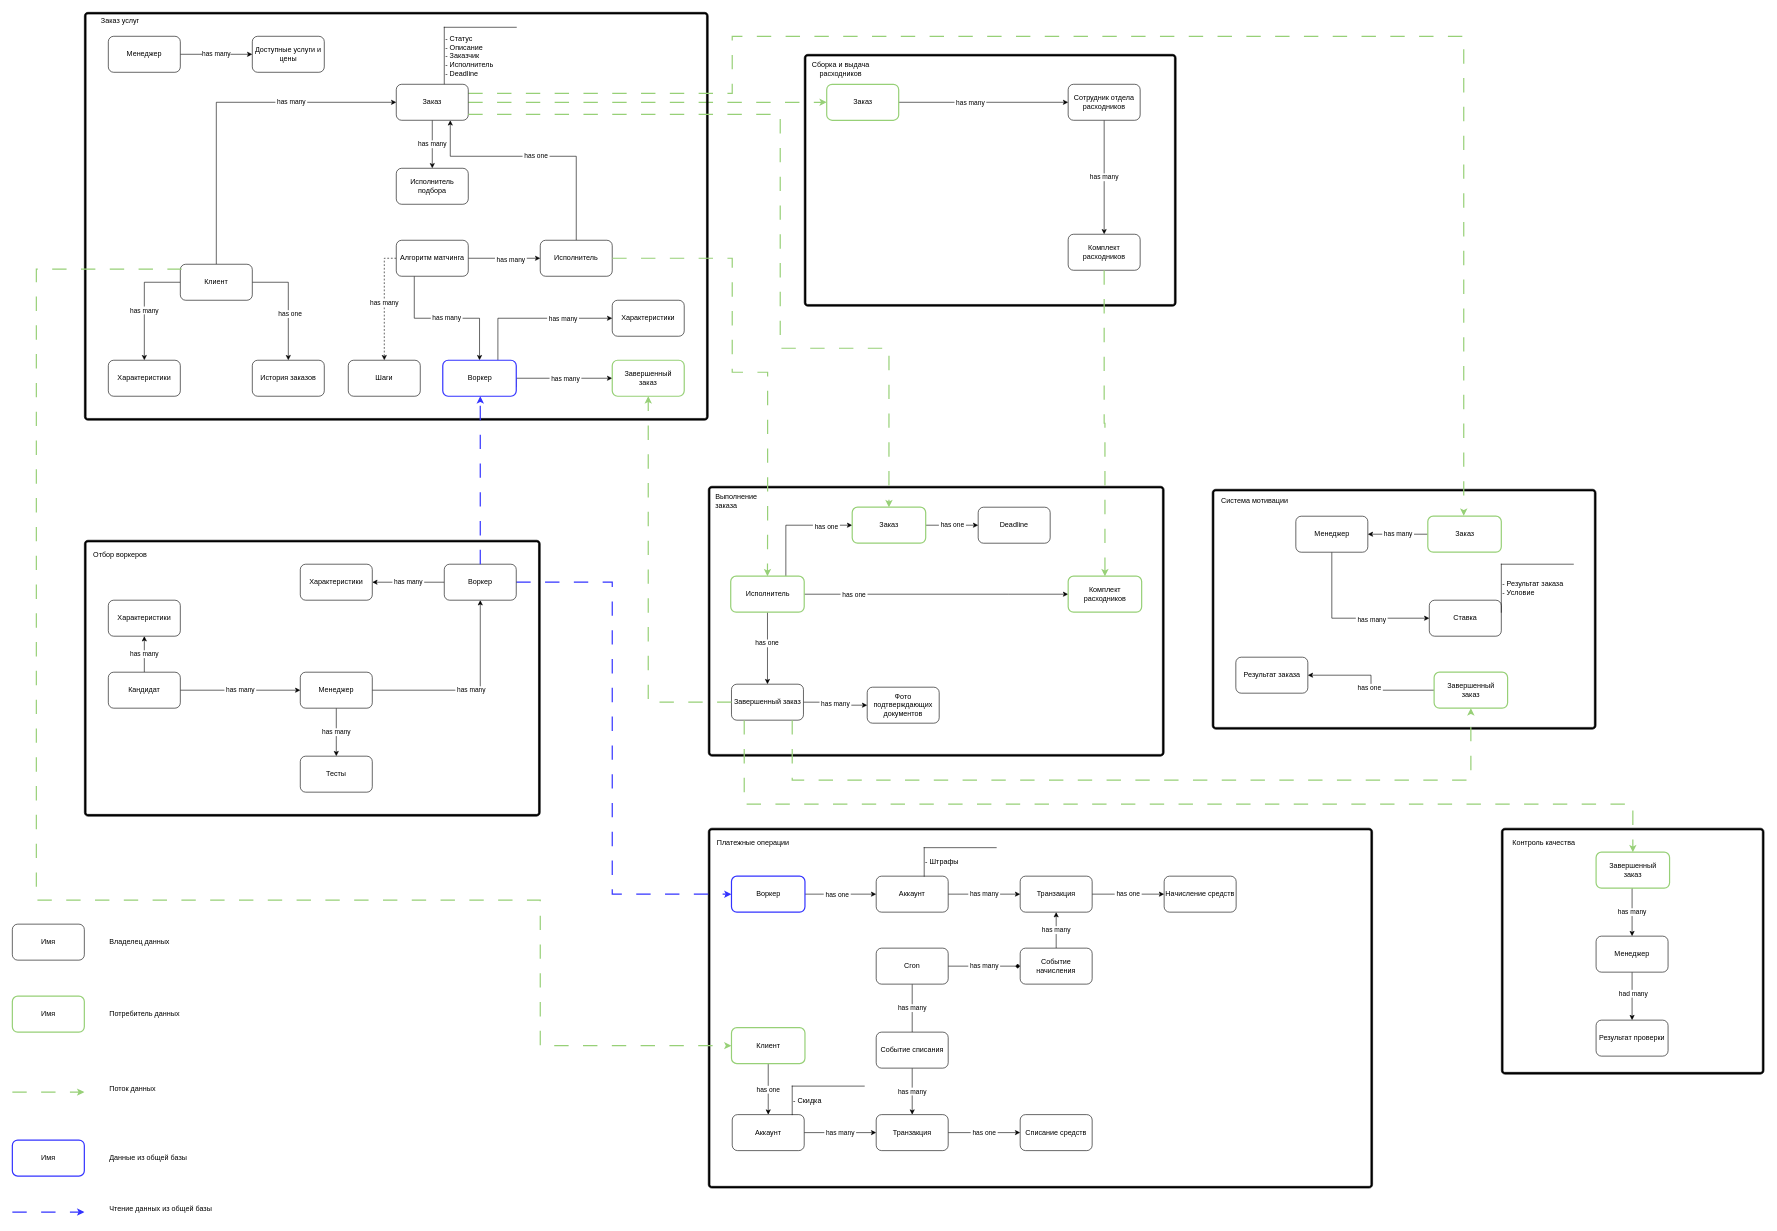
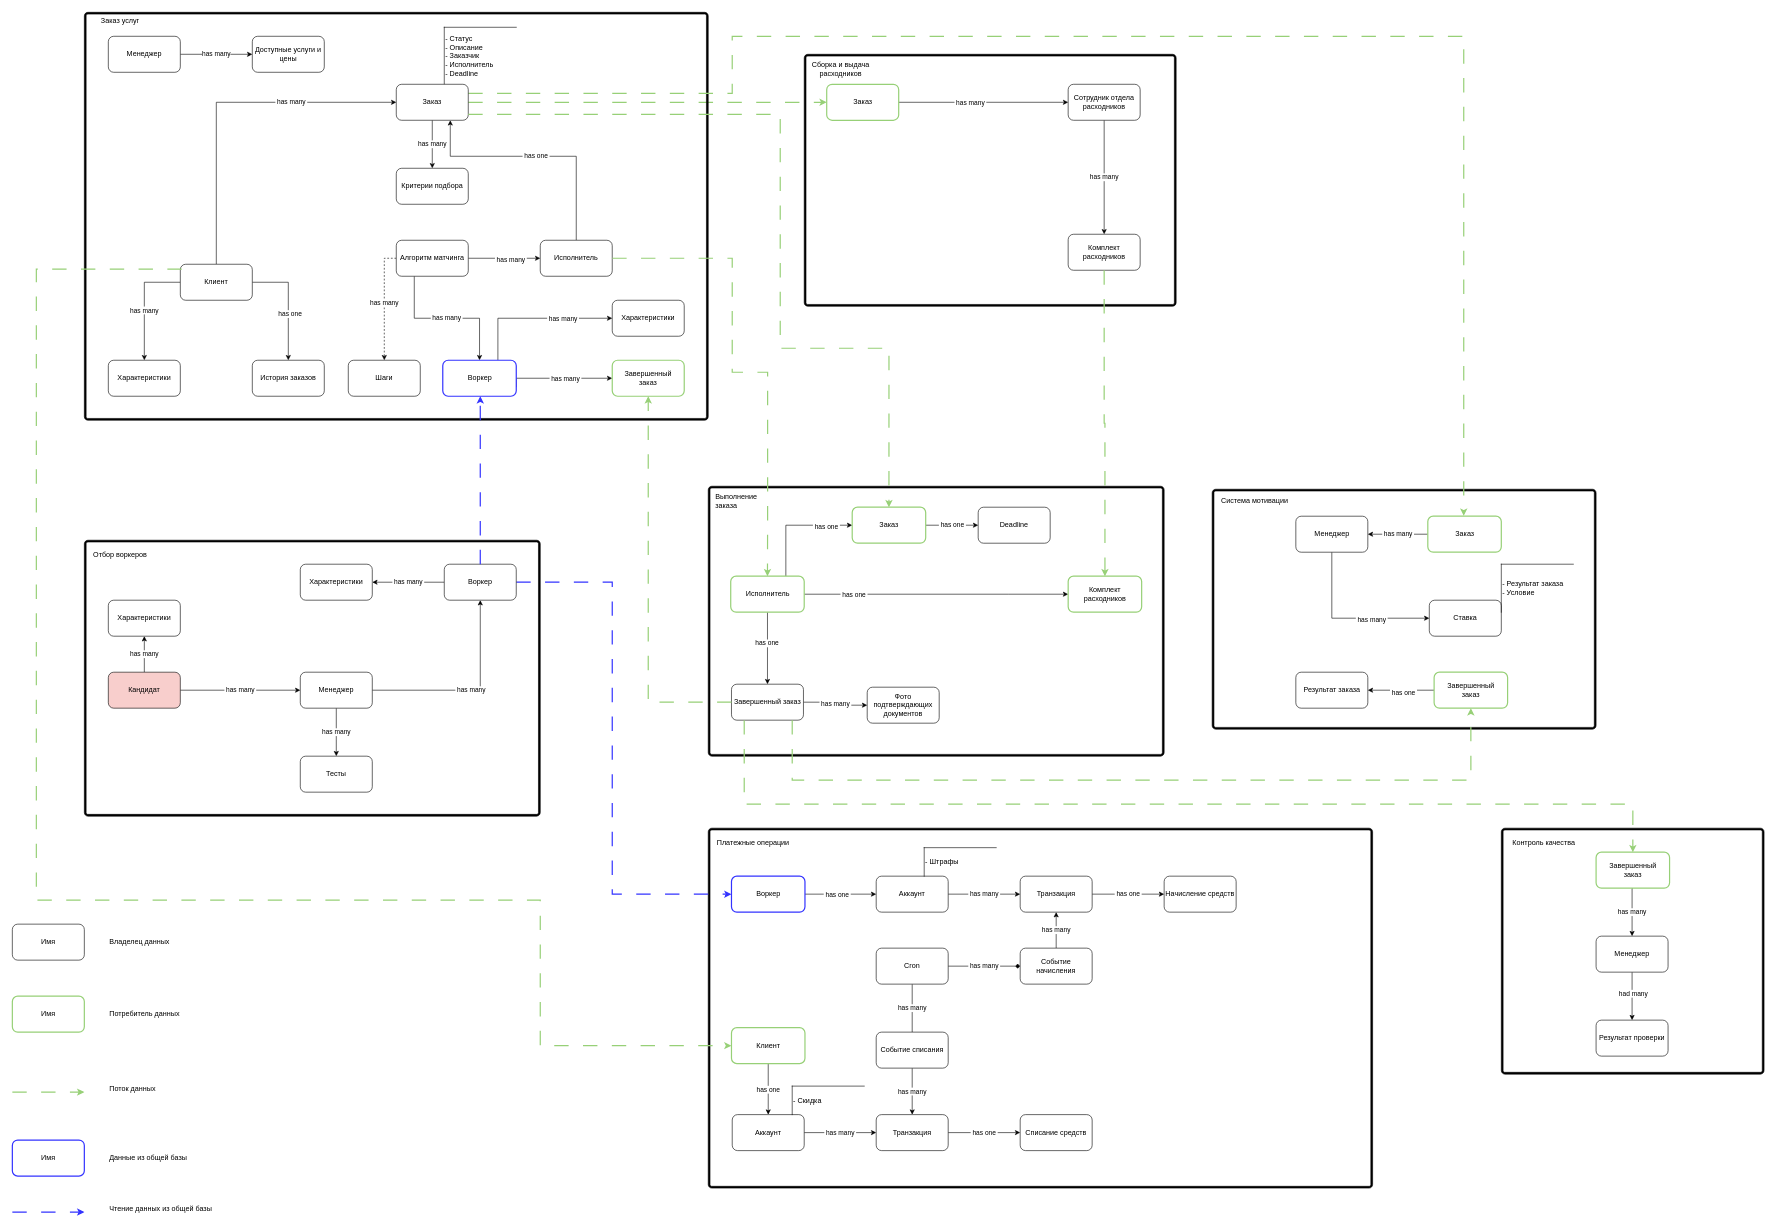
node "Исполнитель подбора": label "Исполнитель подбора" -> "Критерии подбора"
node "Результат заказа": moved (1272, 675) -> (1332, 690)
node "Кандидат": fillcolor #ffffff -> #f8cecc
